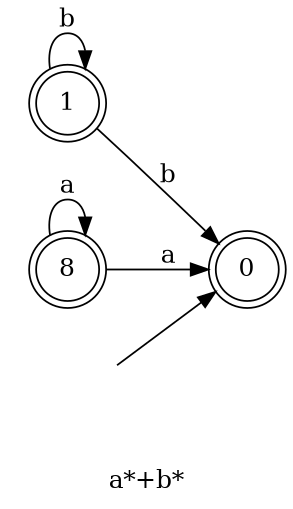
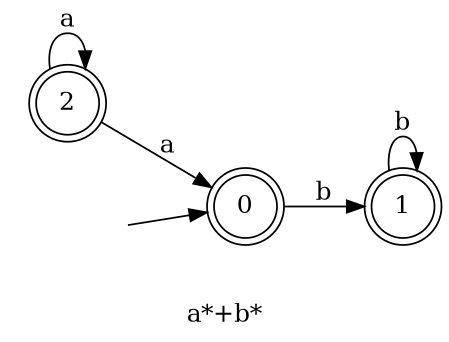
edge "1" -> "0": reversed
node "8": label "8" -> "2"
